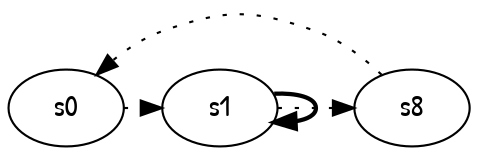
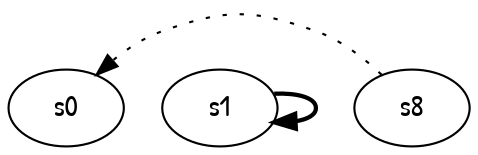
edge "s0" -> "s1": removed
edge "s1" -> "s8": removed
